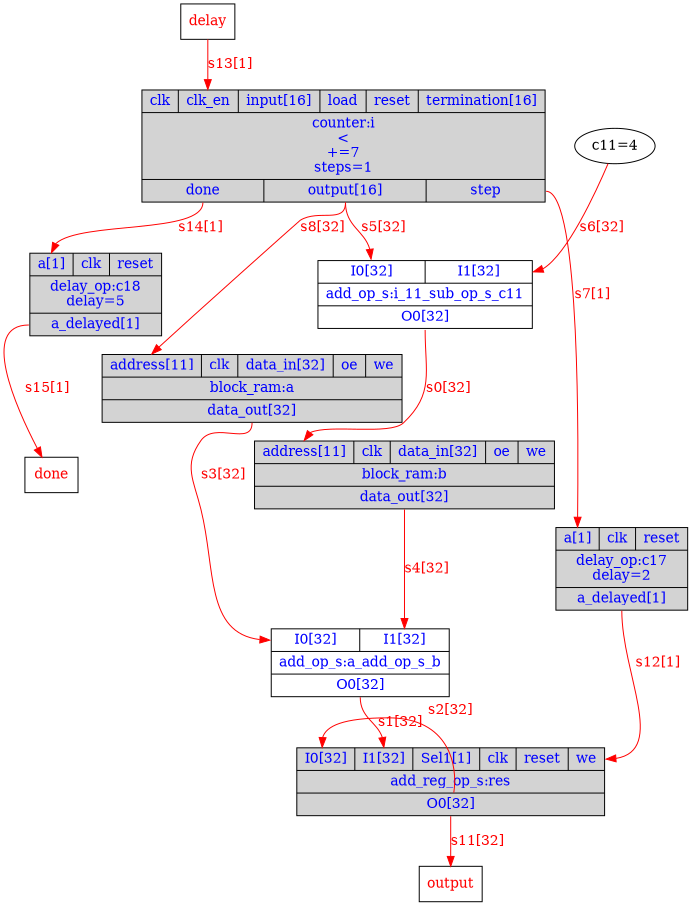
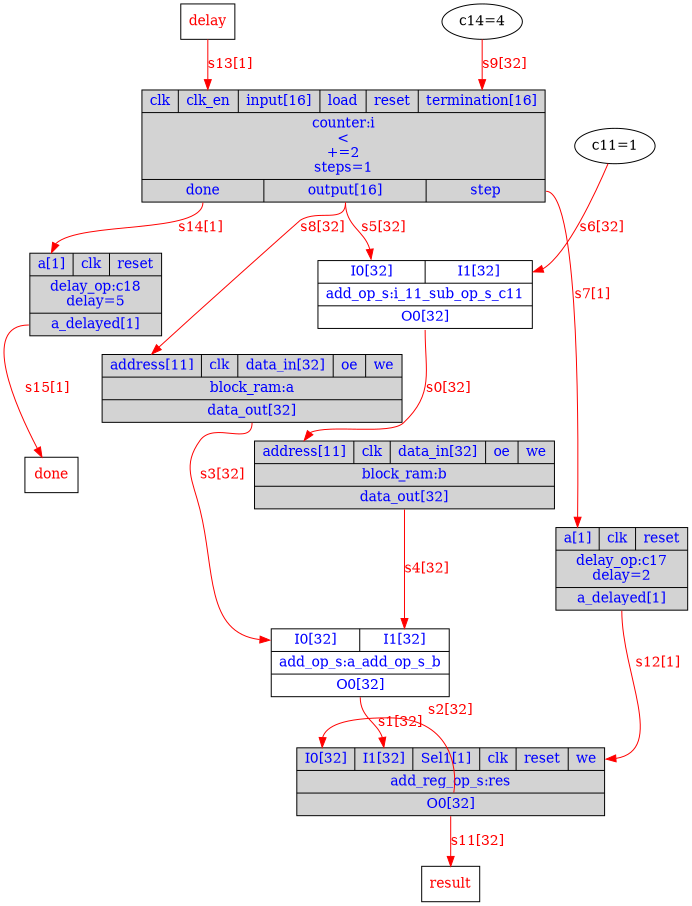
node "c14=4": added
node "c11=4": label "c11=4" -> "c11=1"
node "clk": text "+=7" -> "+=2"
node "output": label "output" -> "result"
